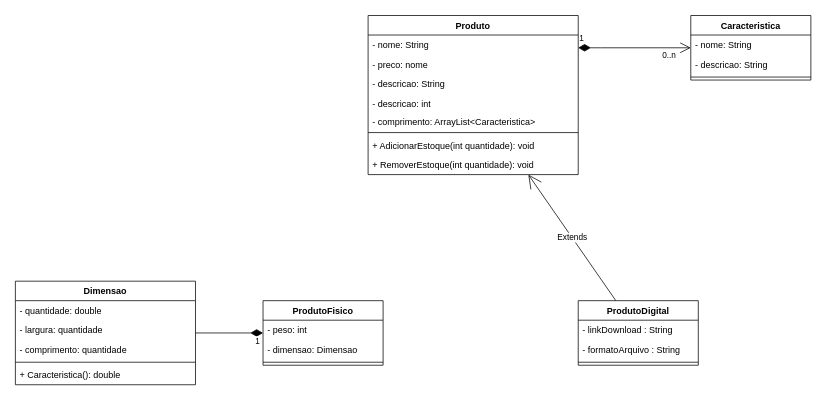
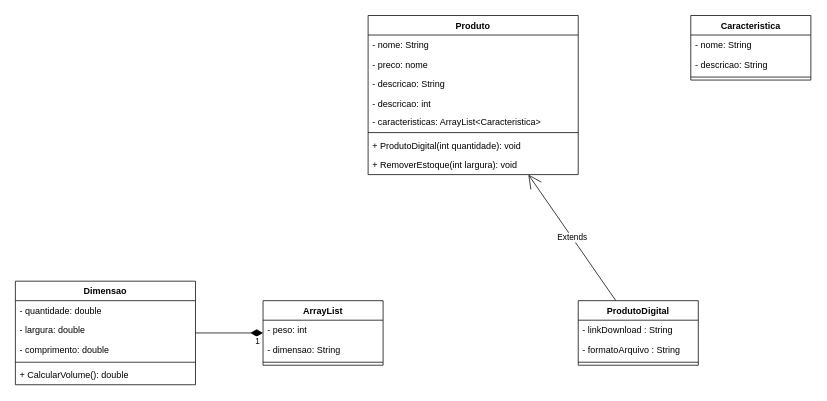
edge "Caracteristica" -- "Produto": removed, labels "0..n", "1"
node "- comprimento: ArrayList<Caracteristica>": label "- comprimento: ArrayList<Caracteristica>" -> "- caracteristicas: ArrayList<Caracteristica>"
node "+ AdicionarEstoque(int quantidade): void": label "+ AdicionarEstoque(int quantidade): void" -> "+ ProdutoDigital(int quantidade): void"
node "+ RemoverEstoque(int quantidade): void": label "+ RemoverEstoque(int quantidade): void" -> "+ RemoverEstoque(int largura): void"
node "ProdutoFisico": label "ProdutoFisico" -> "ArrayList"
node "- largura: quantidade": label "- largura: quantidade" -> "- largura: double"
node "- comprimento: quantidade": label "- comprimento: quantidade" -> "- comprimento: double"
node "- dimensao: Dimensao": label "- dimensao: Dimensao" -> "- dimensao: String"
node "+ Caracteristica(): double": label "+ Caracteristica(): double" -> "+ CalcularVolume(): double"
